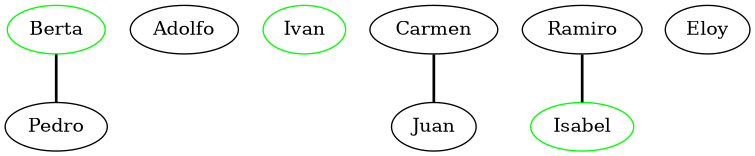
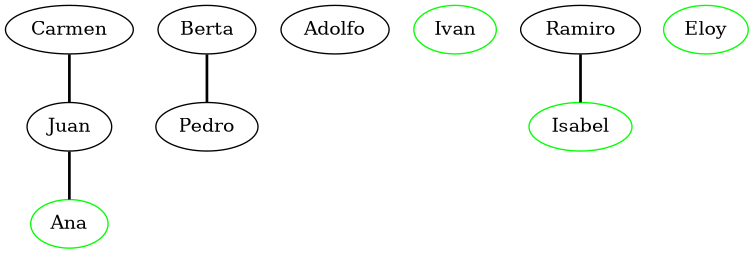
node "Berta": color green -> black
node "Eloy": color black -> green
node "Ana": added
